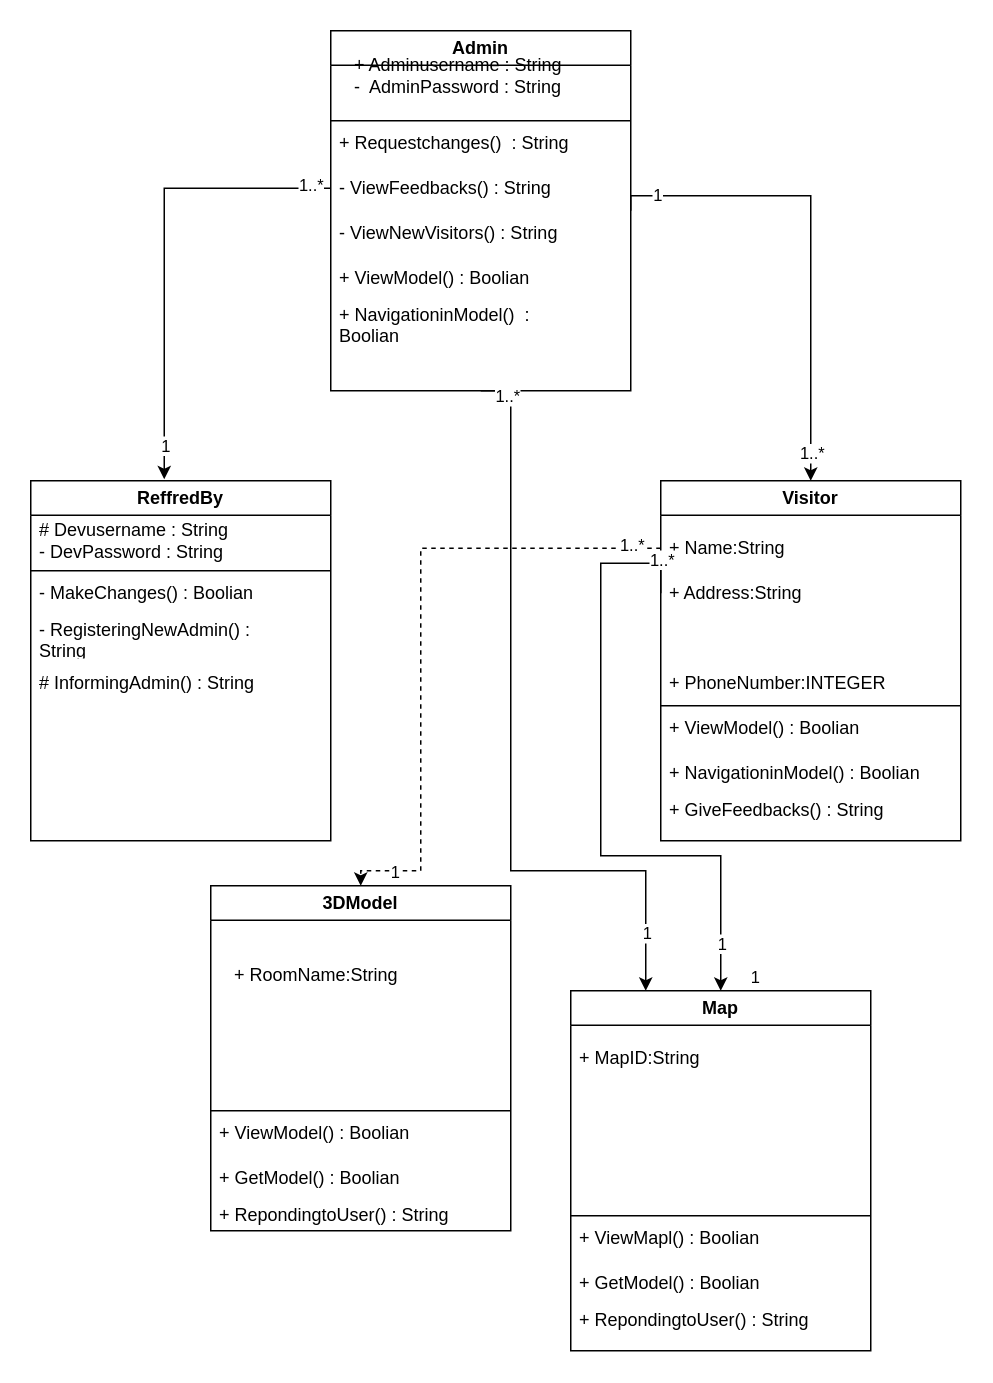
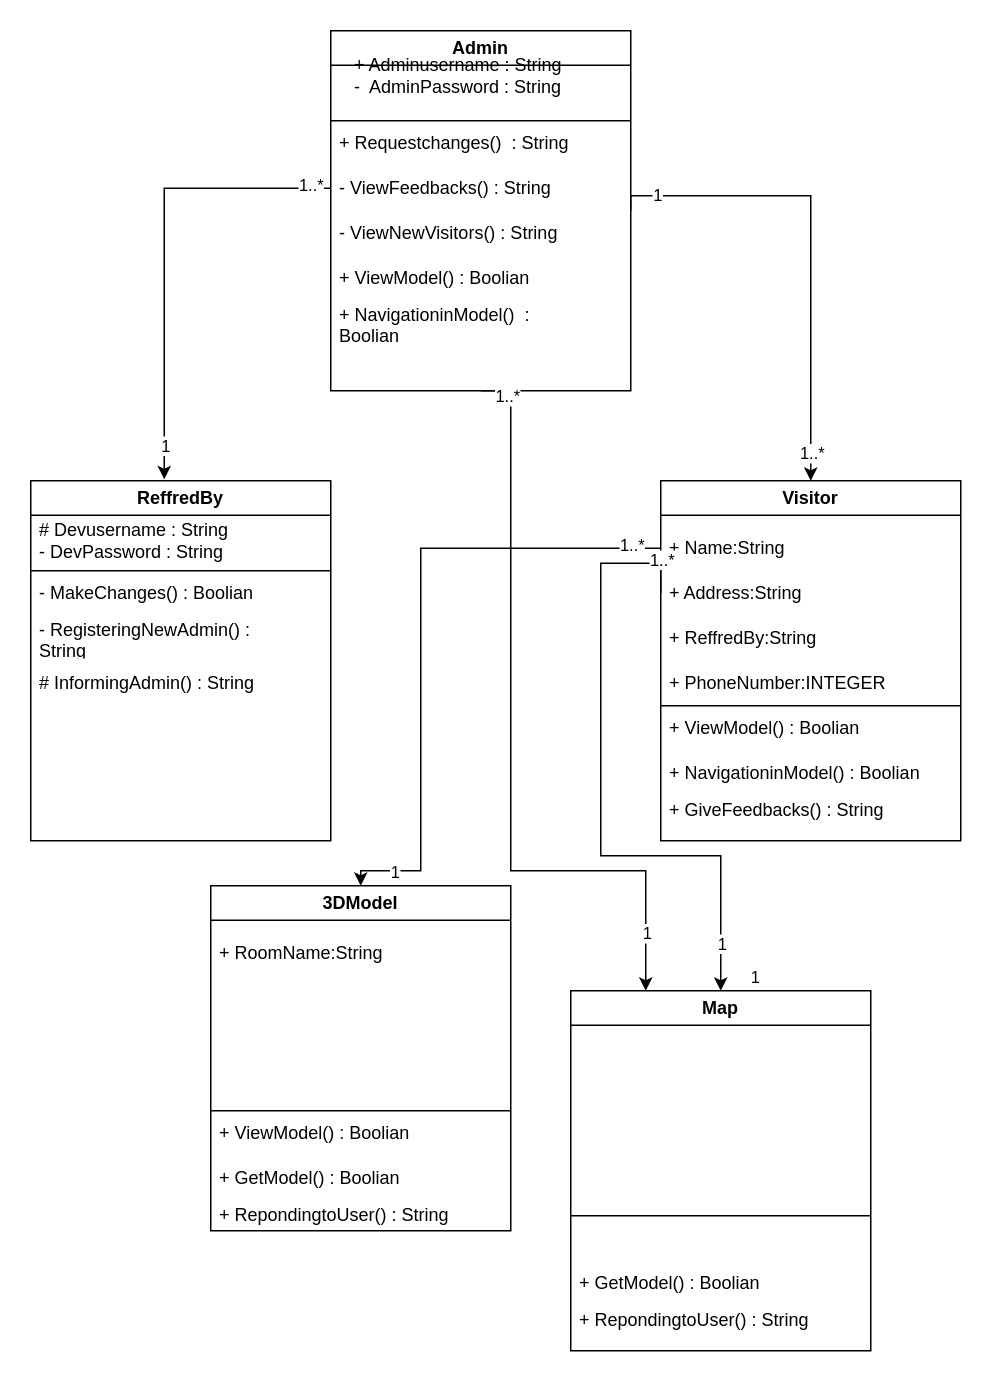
edge "+ Name:String" -> "3DModel": style dashed -> solid
node "+ ReffredBy:String": added
node "+ RoomName:String": moved (361, 976) -> (346, 953)
node "+ MapID:String": removed
node "+ ViewMapl() : Boolian": removed
